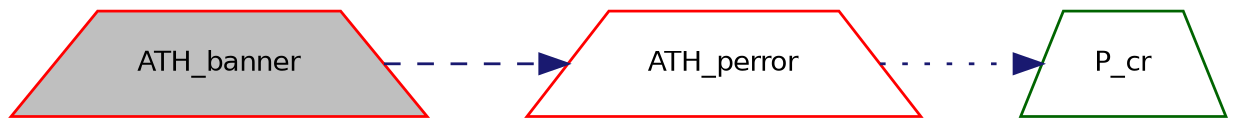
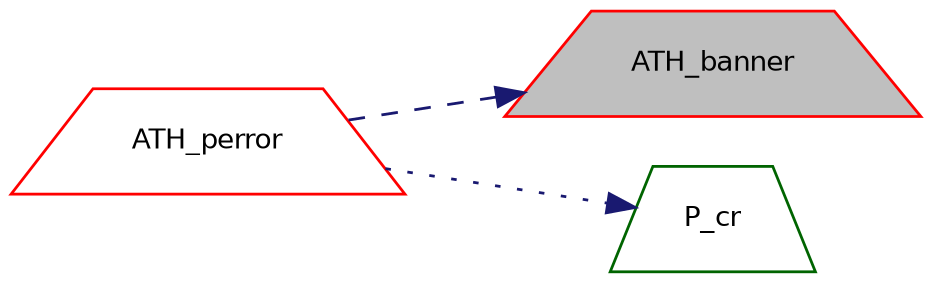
edge "ATH_banner" -> "ATH_perror": reversed
